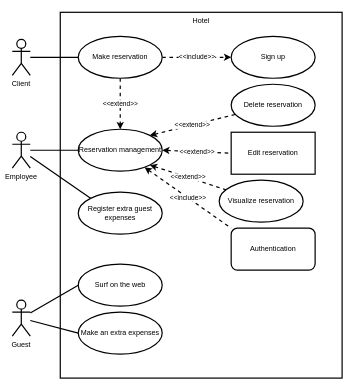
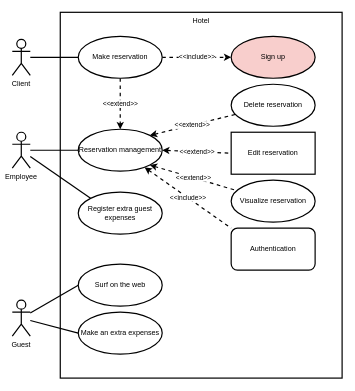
node "Sign up": fillcolor #ffffff -> #f8cecc
node "Visualize reservation": moved (261, 201) -> (273, 201)
